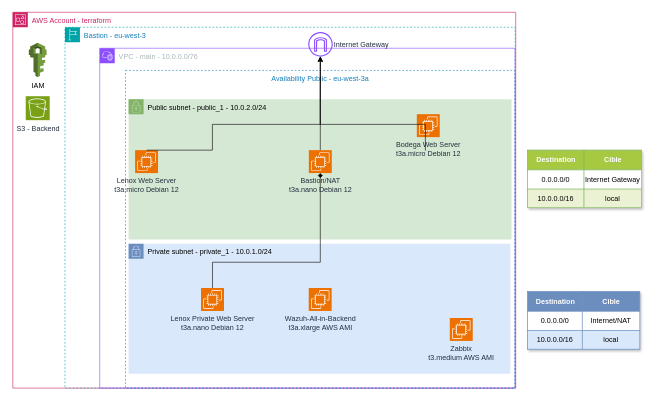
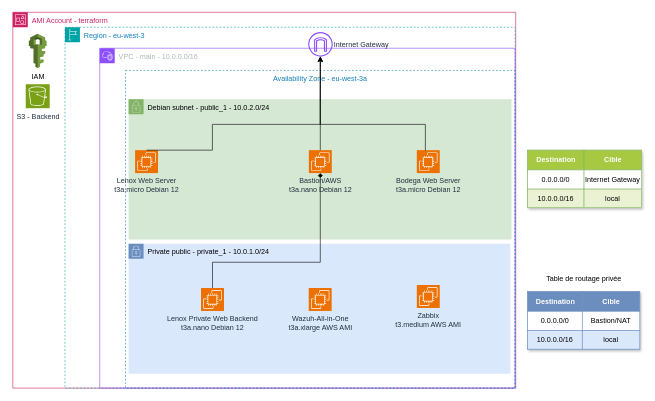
node "AWS Account - terraform": label "AWS Account - terraform" -> "AMI Account - terraform"
node "Bastion - eu-west-3": label "Bastion - eu-west-3" -> "Region - eu-west-3"
node "VPC - main - 10.0.0.0/76": label "VPC - main - 10.0.0.0/76" -> "VPC - main - 10.0.0.0/16"
node "IAM": moved (37, 60) -> (37, 51)
node "Availability Public - eu-west-3a": label "Availability Public - eu-west-3a" -> "Availability Zone - eu-west-3a"
node "S3 - Backend": moved (37, 108) -> (37, 96)
node "Public subnet - public_1 - 10.0.2.0/24": label "Public subnet - public_1 - 10.0.2.0/24" -> "Debian subnet - public_1 - 10.0.2.0/24"
node "Bodega Web Server t3a.micro Debian 12": moved (428, 126) -> (428, 162)
node "Bastion/NAT t3a.nano Debian 12": label "Bastion/NAT t3a.nano Debian 12" -> "Bastion/AWS t3a.nano Debian 12"
node "Private subnet - private_1 - 10.0.1.0/24": label "Private subnet - private_1 - 10.0.1.0/24" -> "Private public - private_1 - 10.0.1.0/24"
node "Table de routage privée": added
node "Internet/NAT": label "Internet/NAT" -> "Bastion/NAT"
node "Lenox Private Web Server t3a.nano Debian 12": label "Lenox Private Web Server t3a.nano Debian 12" -> "Lenox Private Web Backend t3a.nano Debian 12"
node "Wazuh-All-in-Backend t3a.xlarge AWS AMI": label "Wazuh-All-in-Backend t3a.xlarge AWS AMI" -> "Wazuh-All-in-One t3a.xlarge AWS AMI"
node "Zabbix t3.medium AWS AMI": moved (461, 330) -> (428, 297)
